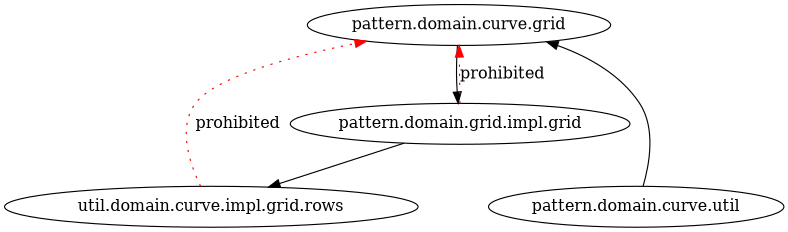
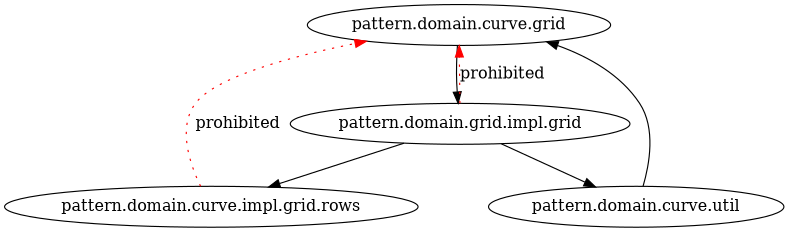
edge "pattern.domain.grid.impl.grid" -> "pattern.domain.curve.util": added
node "util.domain.curve.impl.grid.rows": label "util.domain.curve.impl.grid.rows" -> "pattern.domain.curve.impl.grid.rows"
